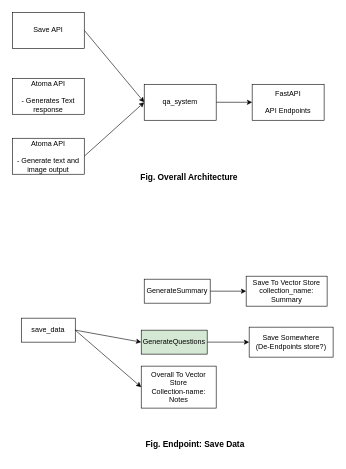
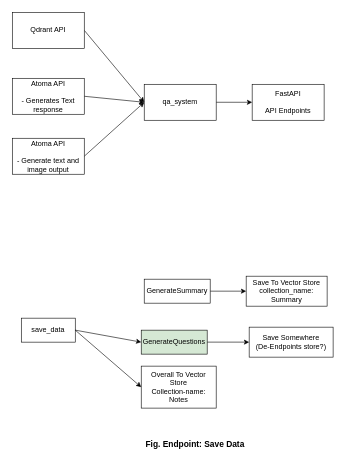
node "Save API": label "Save API" -> "Qdrant API"
edge "Atoma API - Generates Text response" -> "qa_system": added
node "Fig. Overall Architecture": removed
